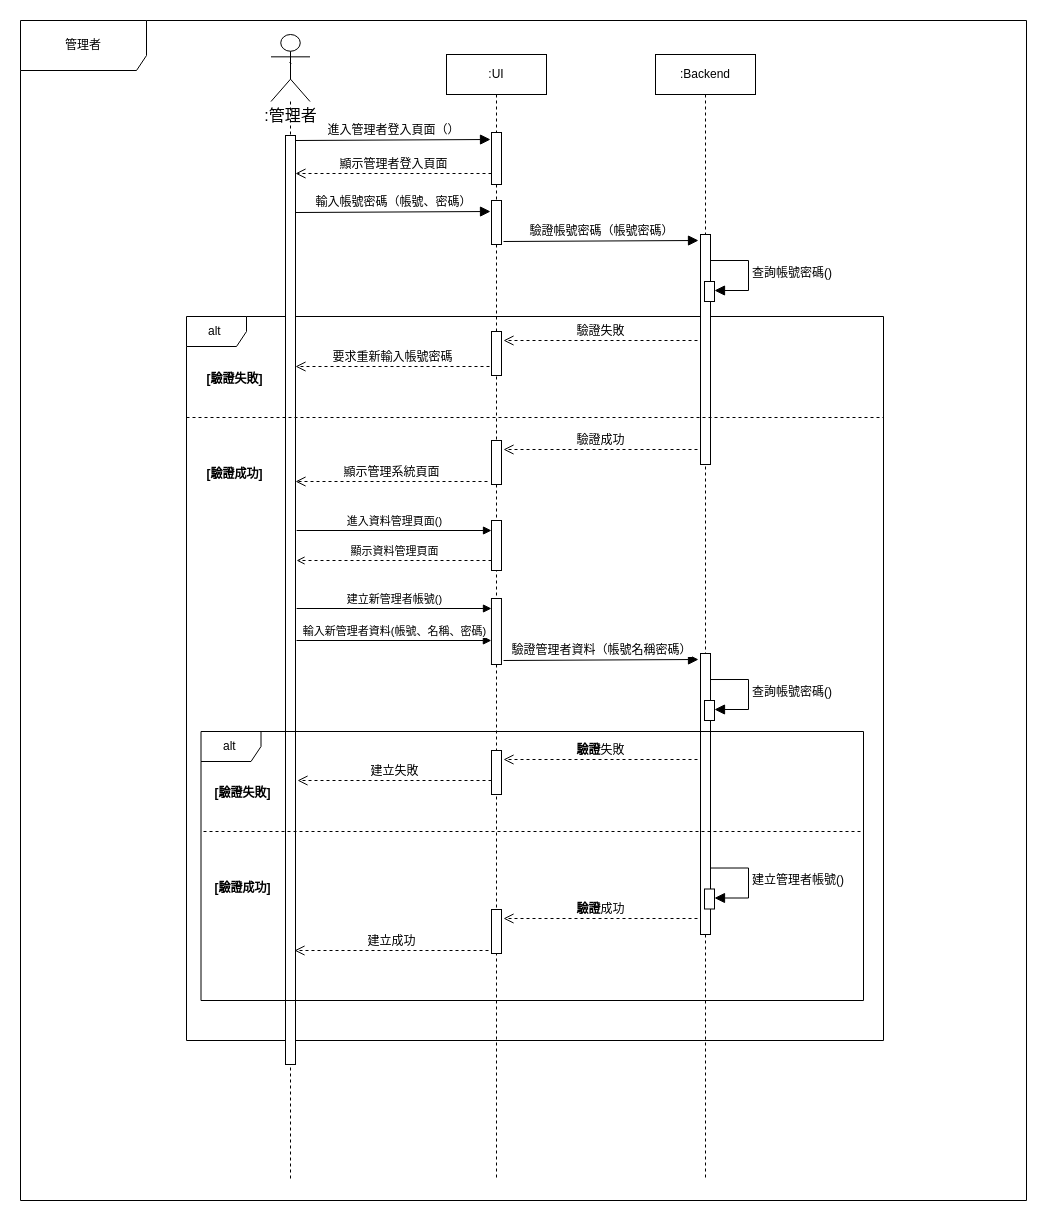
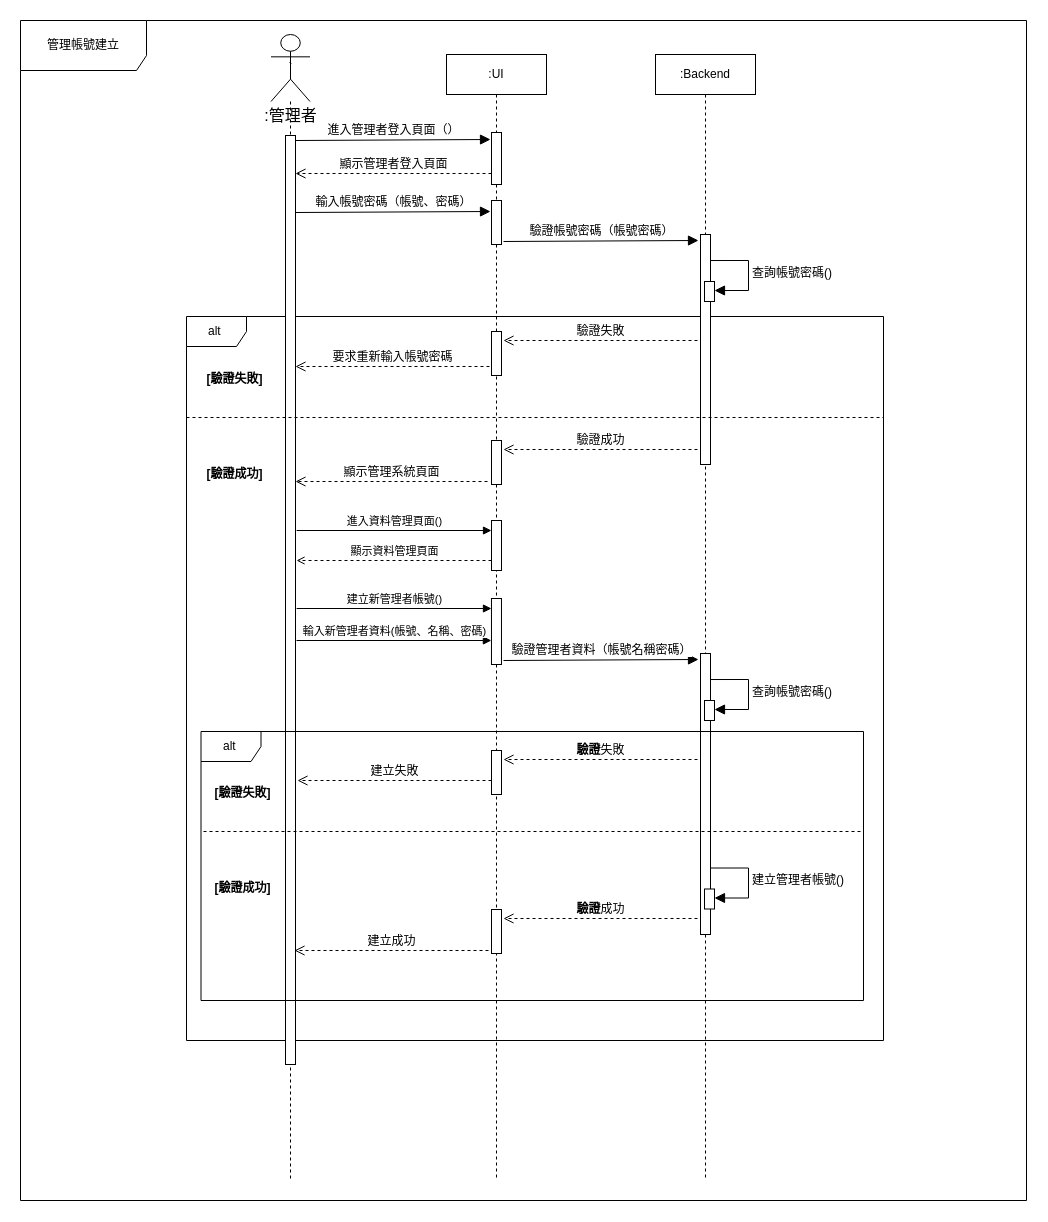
node "管理者": label "管理者" -> "管理帳號建立"
